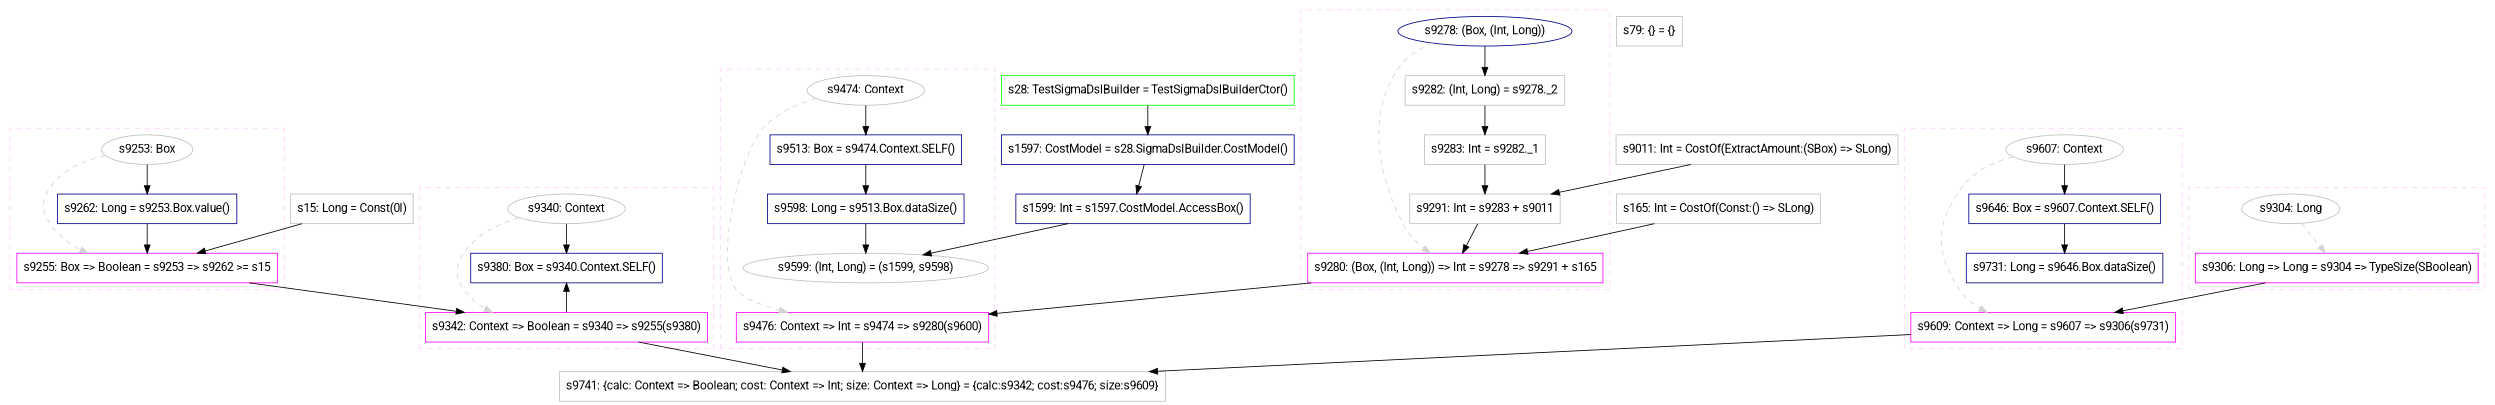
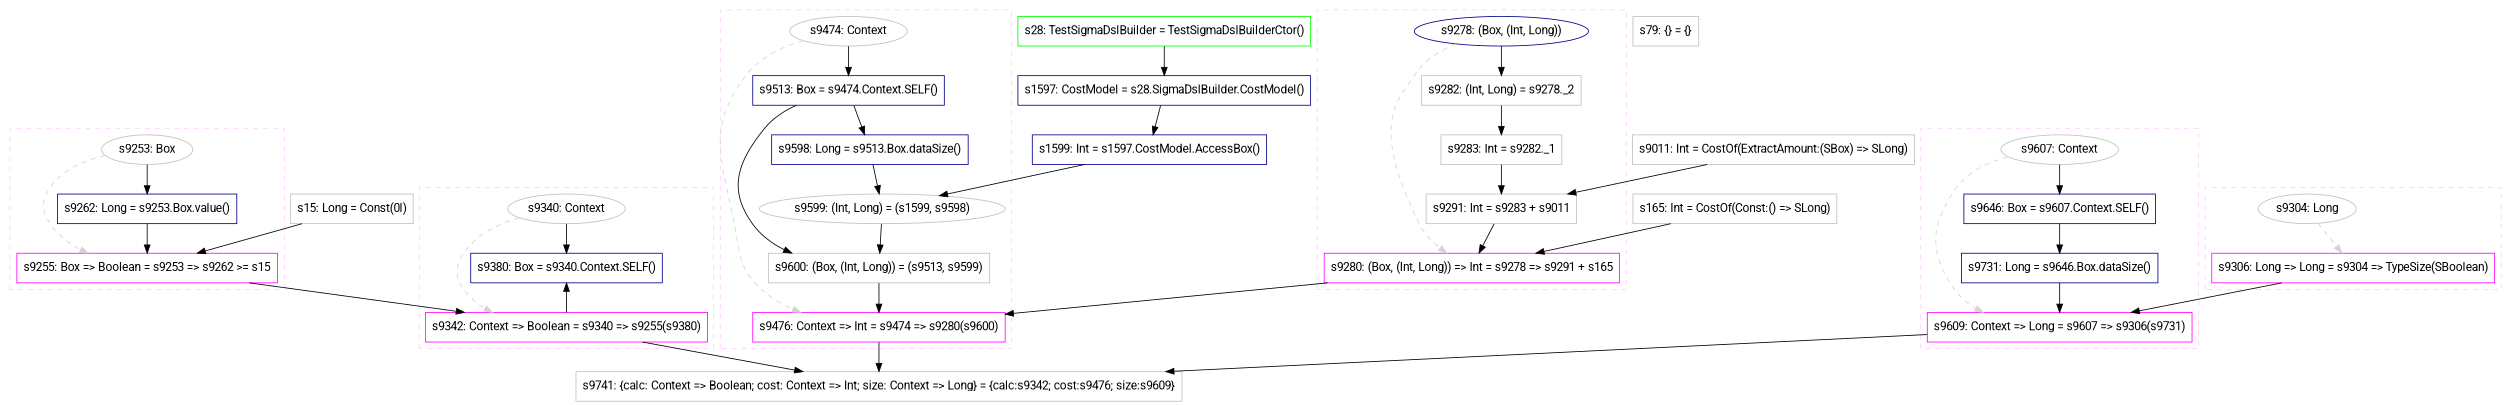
node "s9600: (Box, (Int, Long)) = (s9513, s9599)": added
edge "s9731: Long = s9646.Box.dataSize()" -> "s9609: Context => Long = s9607 => s9306(s9731)": added
